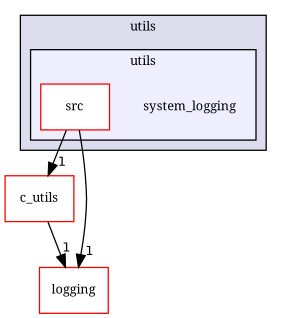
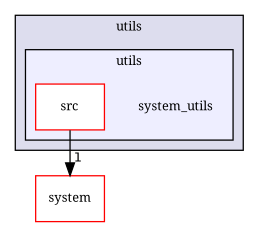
node "system_logging": label "system_logging" -> "system_utils"
node "c_utils": removed
node "logging": label "logging" -> "system"
